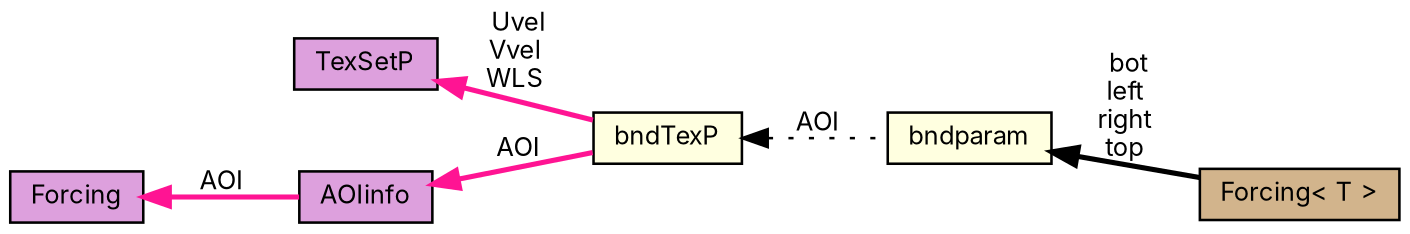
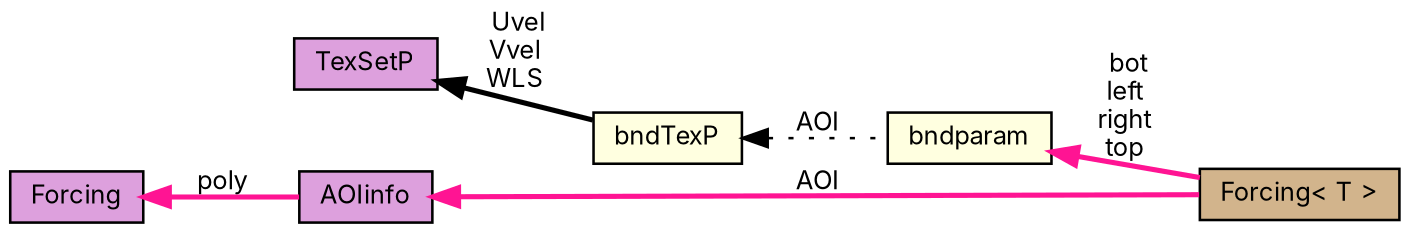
edge "bndTexP" -> "TexSetP": color deeppink -> black
edge "bndTexP" -> "AOIinfo": now "Forcing< T >" -> "AOIinfo"
edge "Forcing< T >" -> "bndparam": color black -> deeppink
edge "AOIinfo" -> "Forcing": label " AOI" -> " poly"
